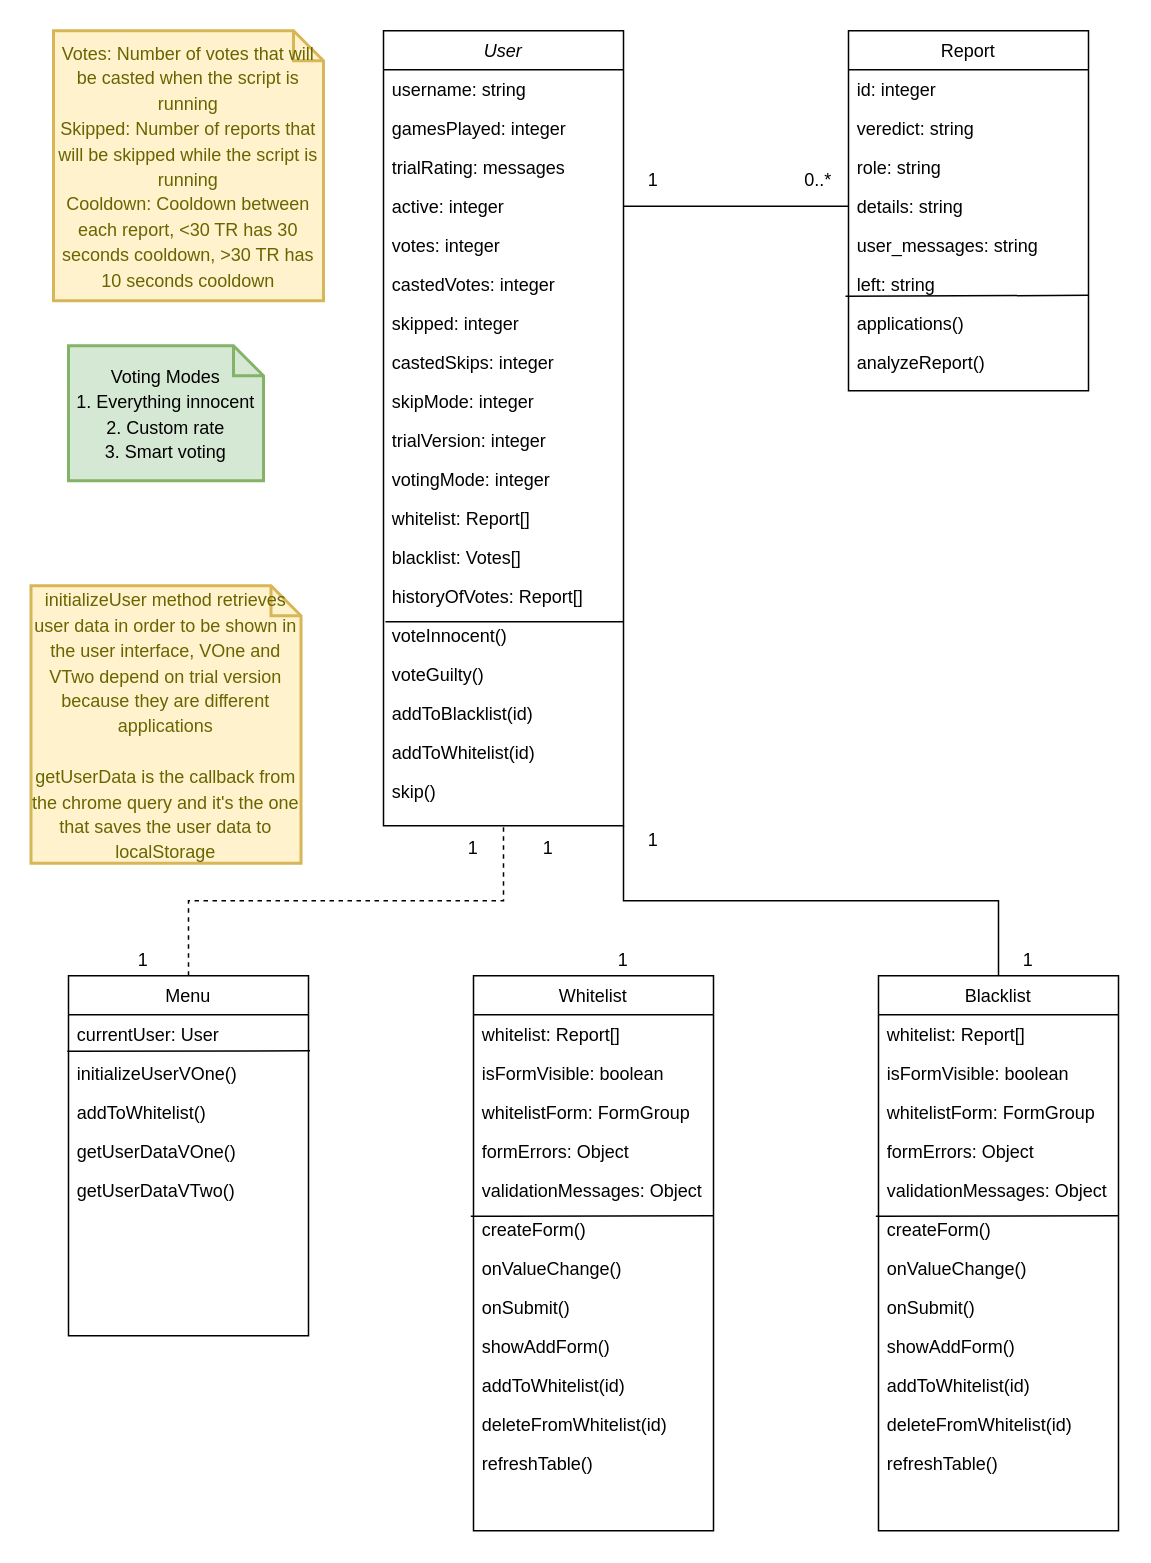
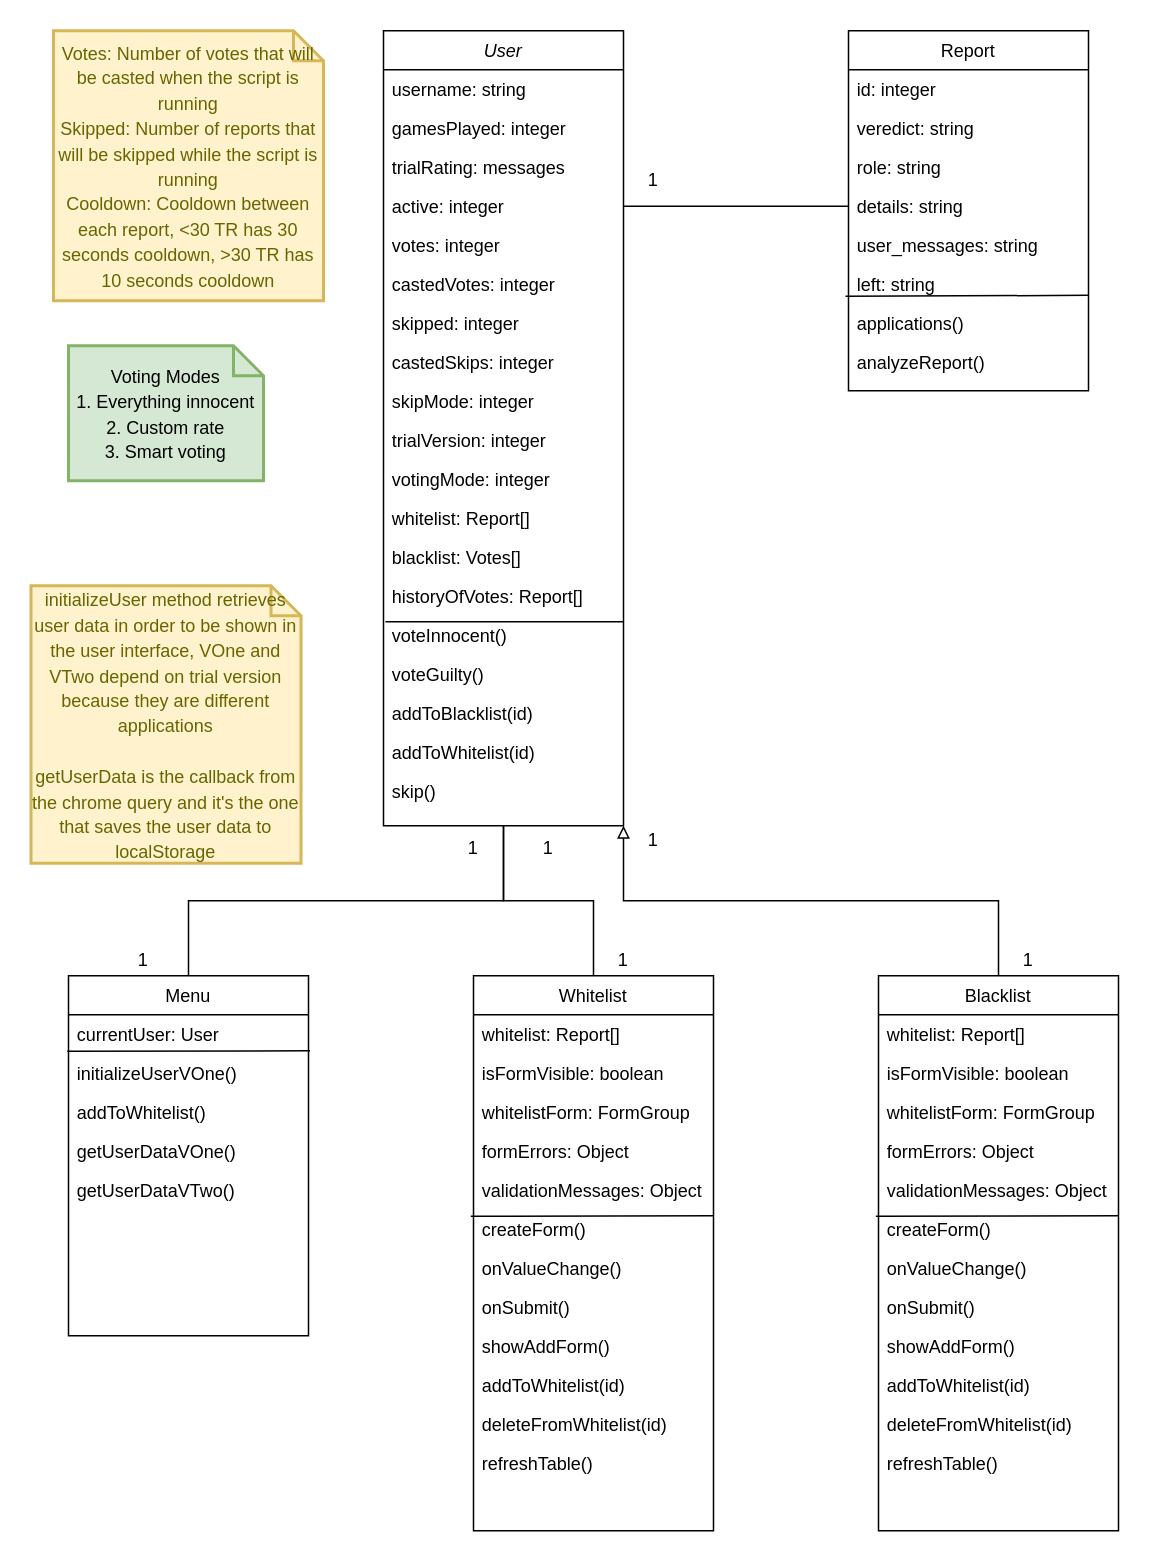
node "0..*": removed
edge "User" -- "Blacklist": arrowhead none -> block
edge "User" -- "Menu": style dashed -> solid
edge "User" -- "Whitelist": added
